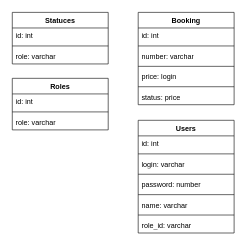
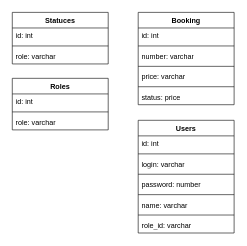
node "price: login": label "price: login" -> "price: varchar"
